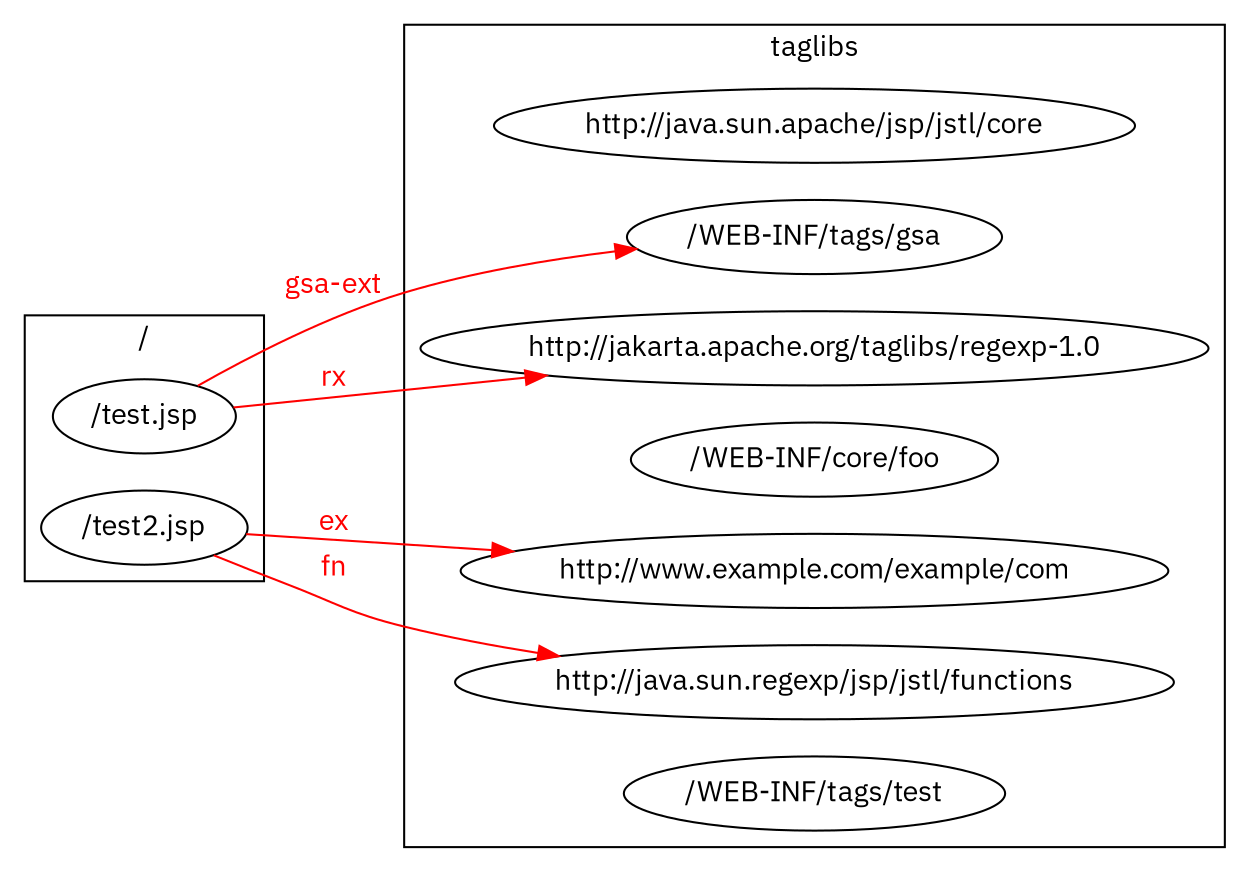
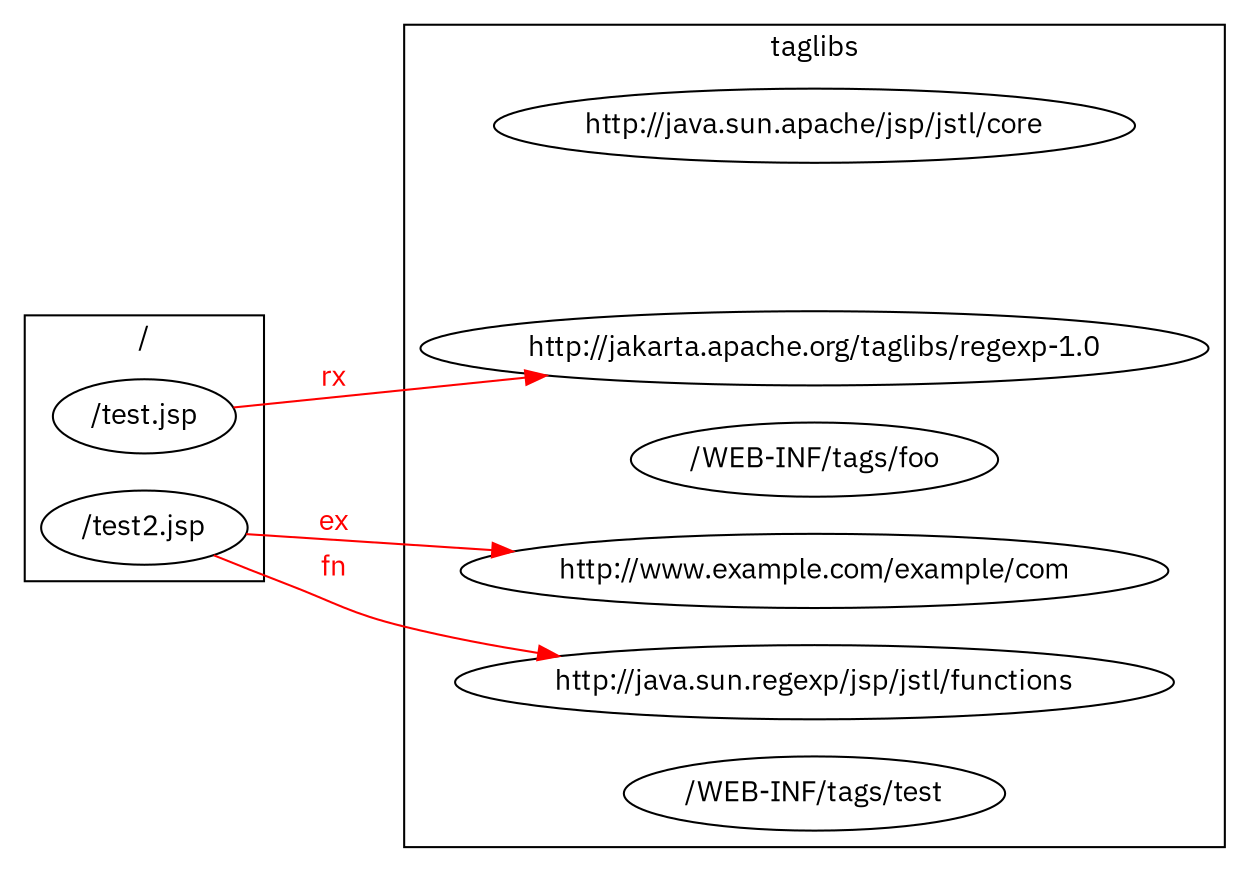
node "/WEB-INF/tags/gsa": removed
node "/WEB-INF/core/foo": label "/WEB-INF/core/foo" -> "/WEB-INF/tags/foo"
